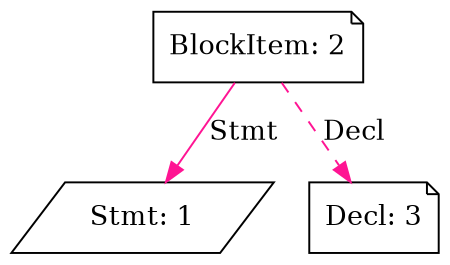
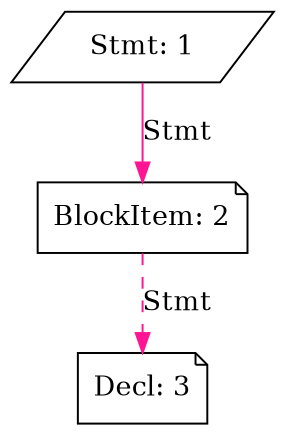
edge "BlockItem: 2" -> "Stmt: 1": reversed
edge "BlockItem: 2" -> "Decl: 3": label "Decl" -> "Stmt"
